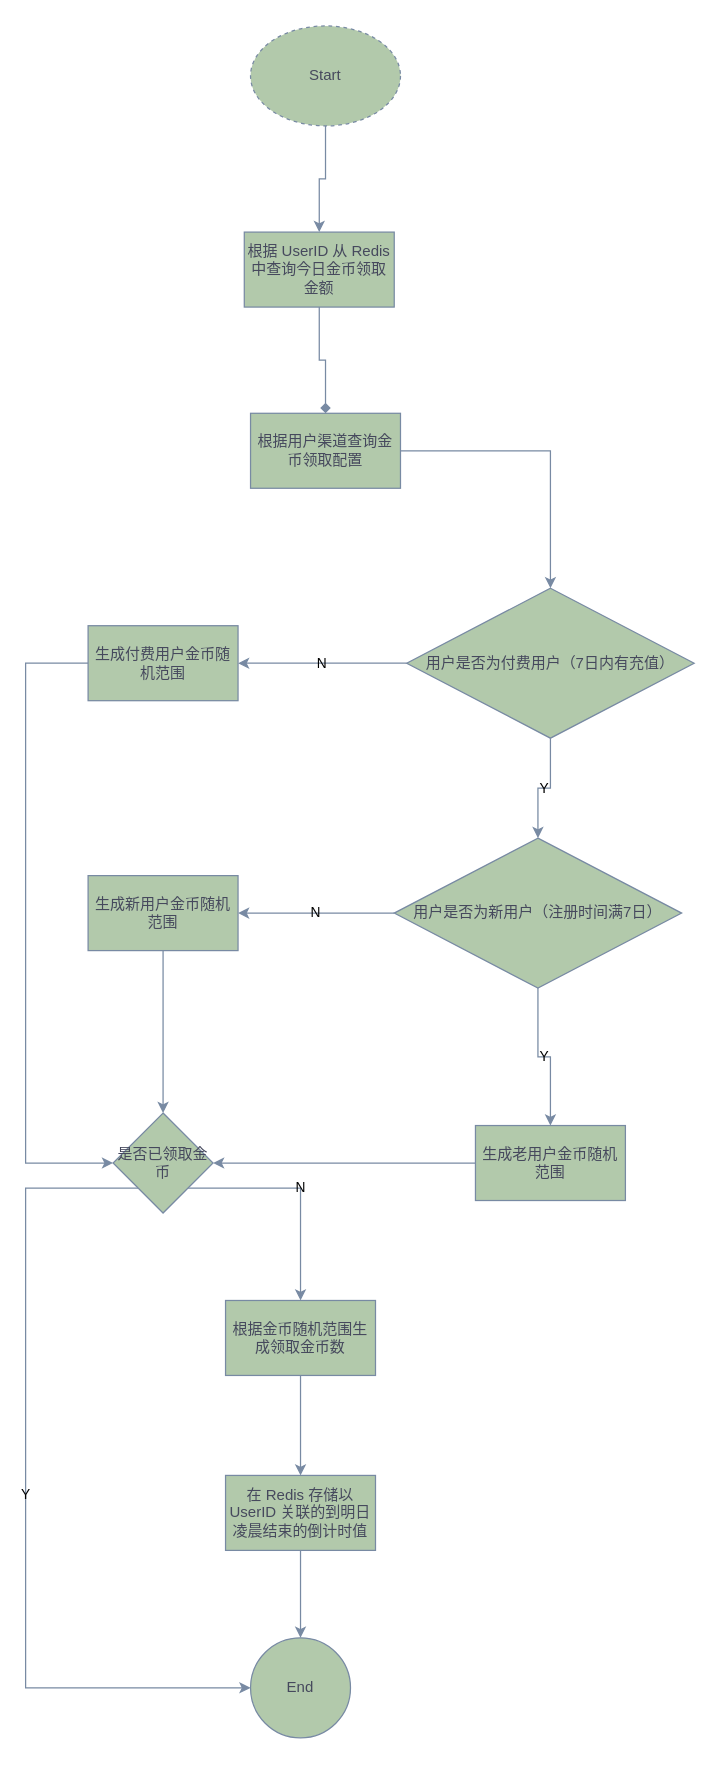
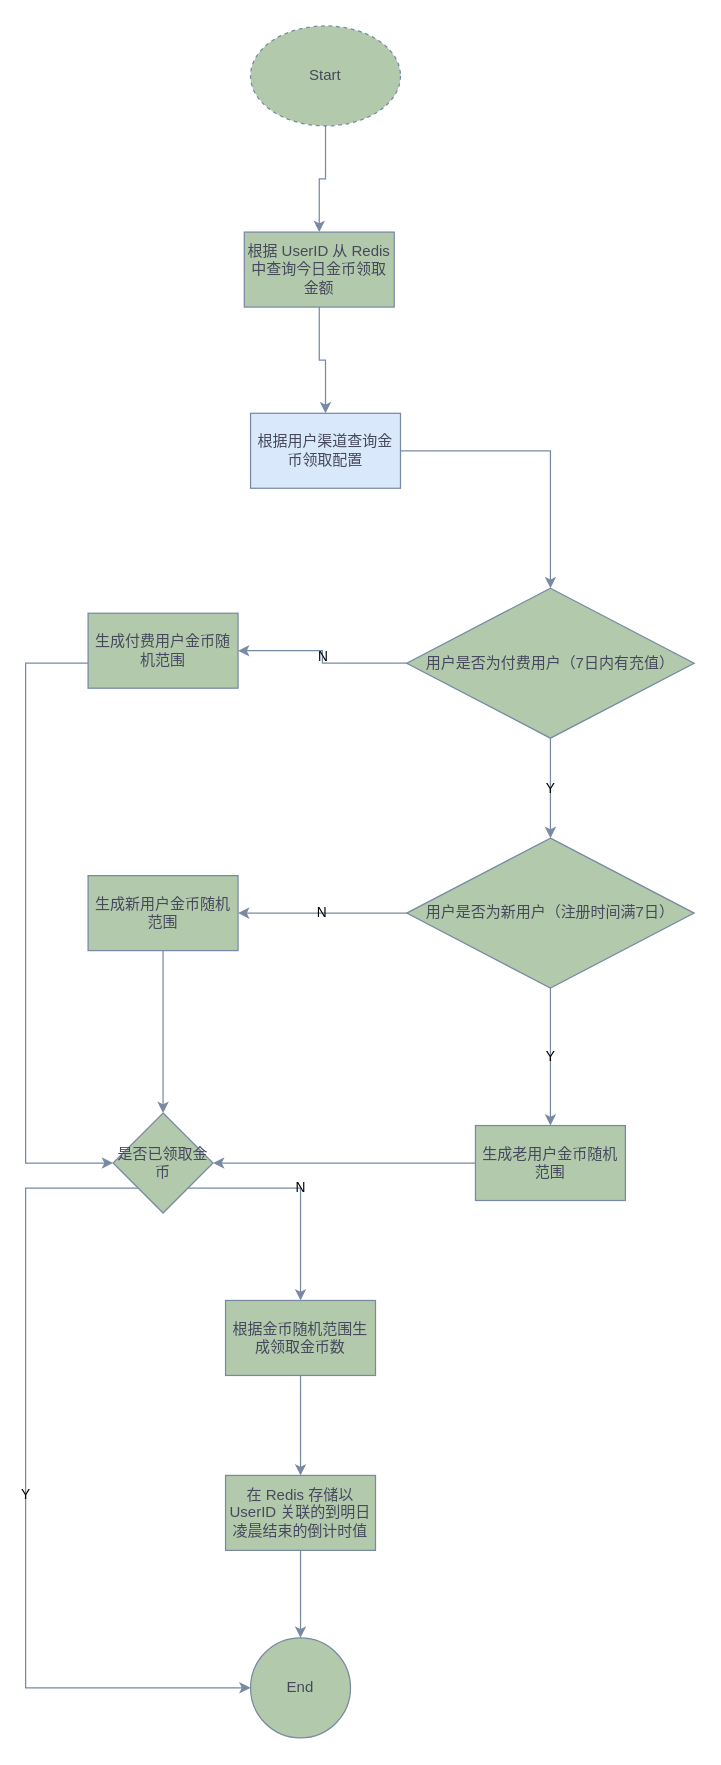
edge "根据 UserID 从 Redis中查询今日金币领取金额" -> "根据用户渠道查询金币领取配置": arrowhead diamond -> classic
node "根据用户渠道查询金币领取配置": fillcolor #b2c9ab -> #dae8fc
node "生成付费用户金币随机范围": moved (163, 663) -> (163, 651)
node "用户是否为新用户（注册时间满7日）": moved (538, 913) -> (551, 913)
